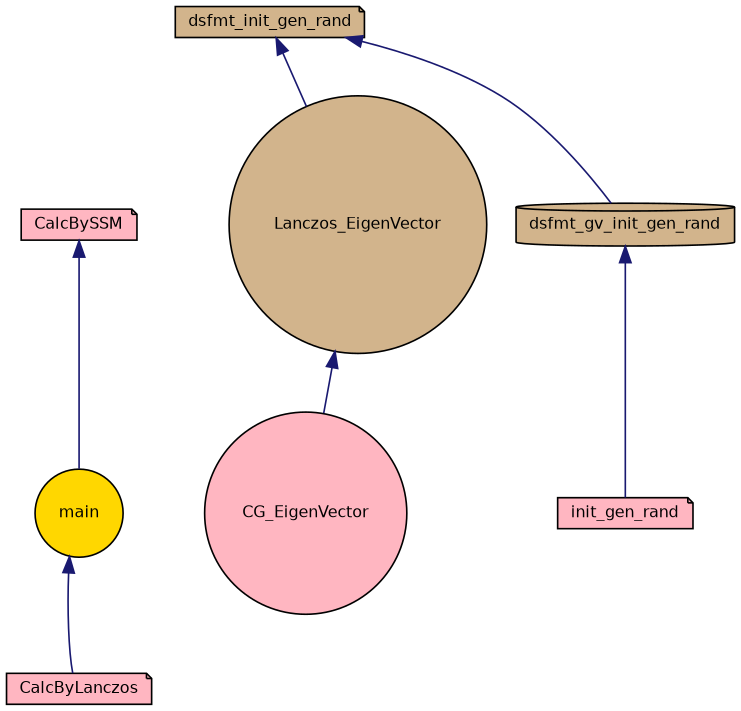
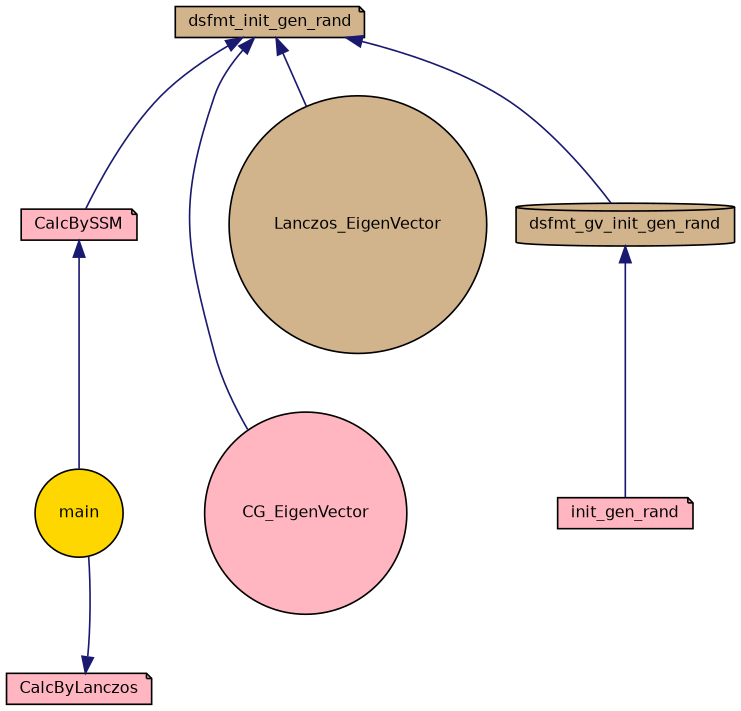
edge "CalcBySSM" -> "dsfmt_init_gen_rand": added
edge "CG_EigenVector" -> "Lanczos_EigenVector": now "CG_EigenVector" -> "dsfmt_init_gen_rand"
edge "CalcByLanczos" -> "main": reversed
